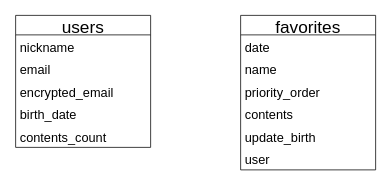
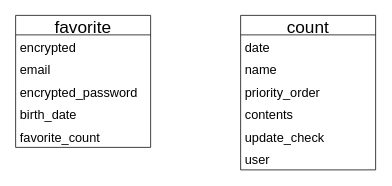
node "users": label "users" -> "favorite"
node "favorites": label "favorites" -> "count"
node "nickname": label "nickname" -> "encrypted"
node "encrypted_email": label "encrypted_email" -> "encrypted_password"
node "contents_count": label "contents_count" -> "favorite_count"
node "update_birth": label "update_birth" -> "update_check"
